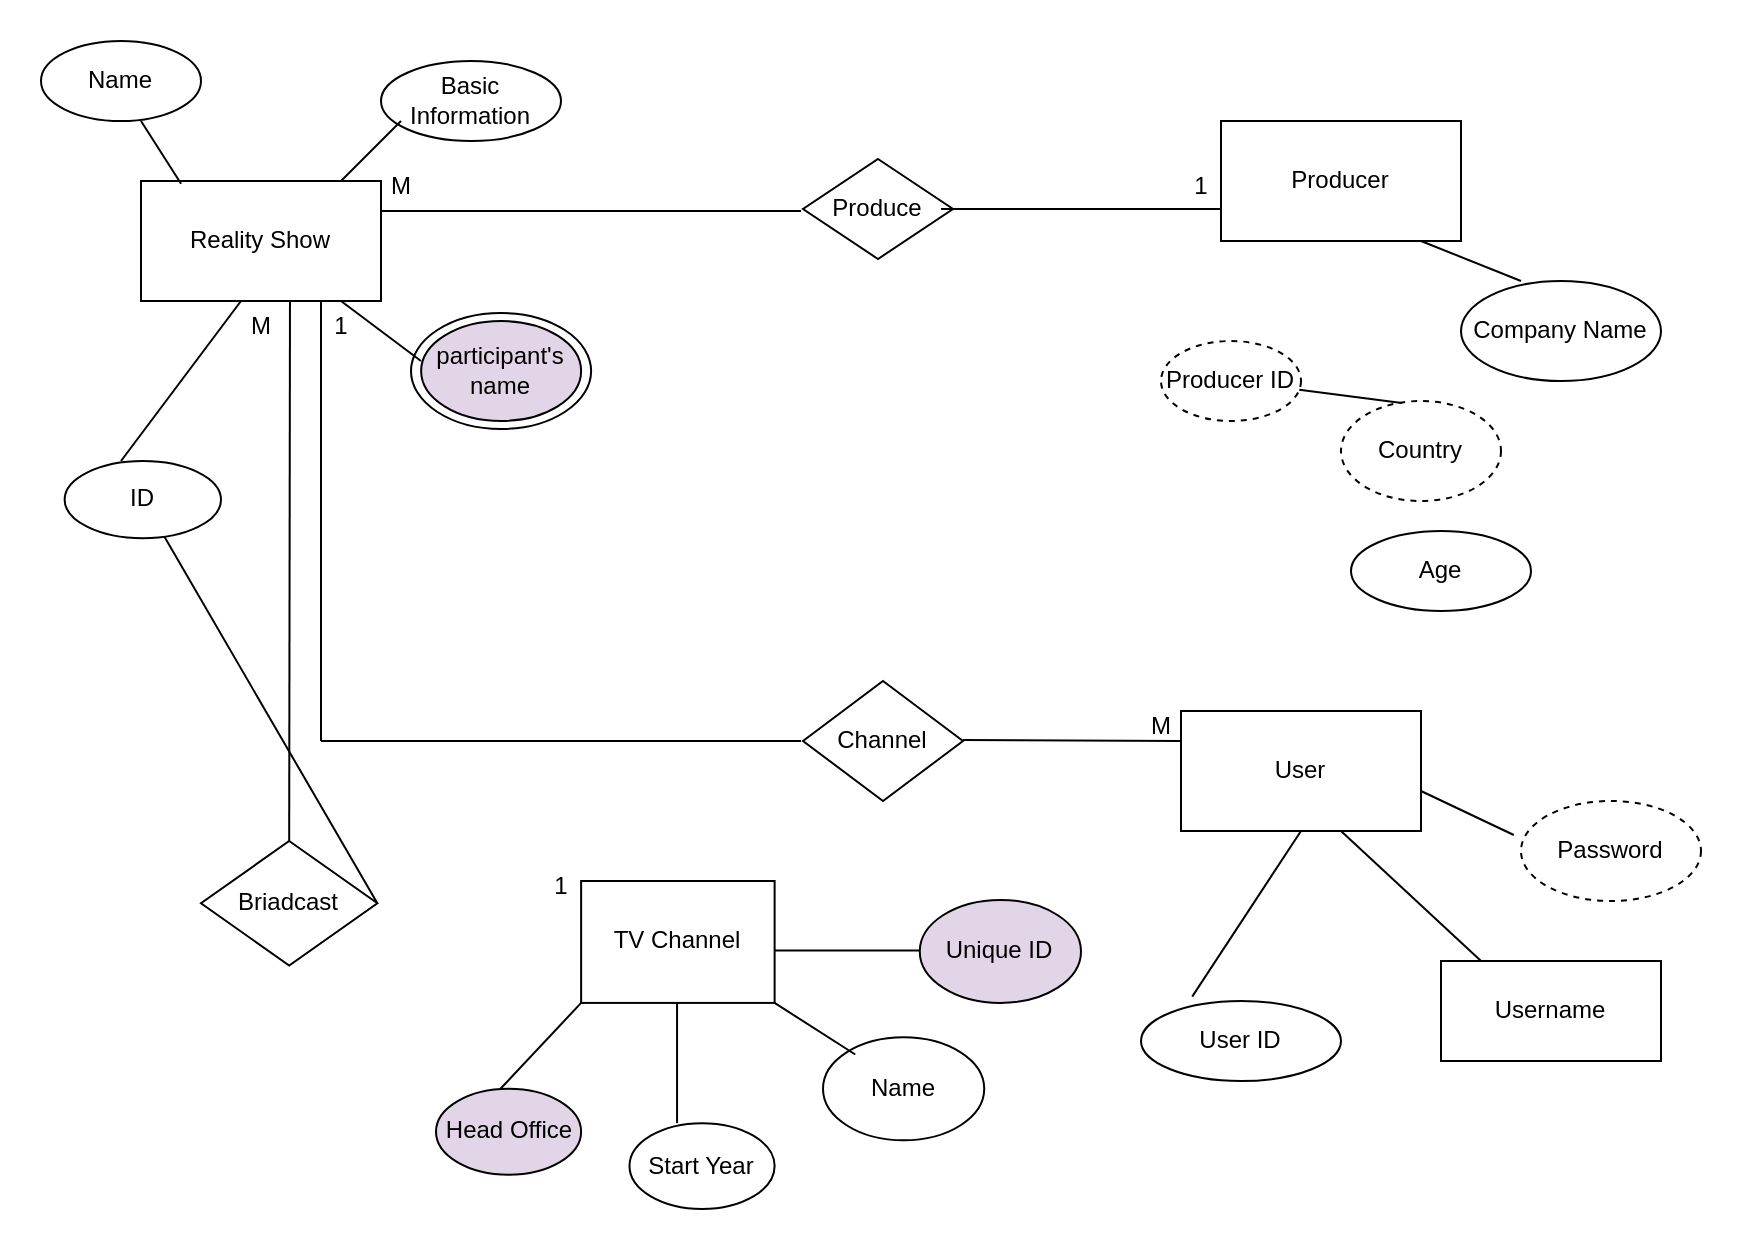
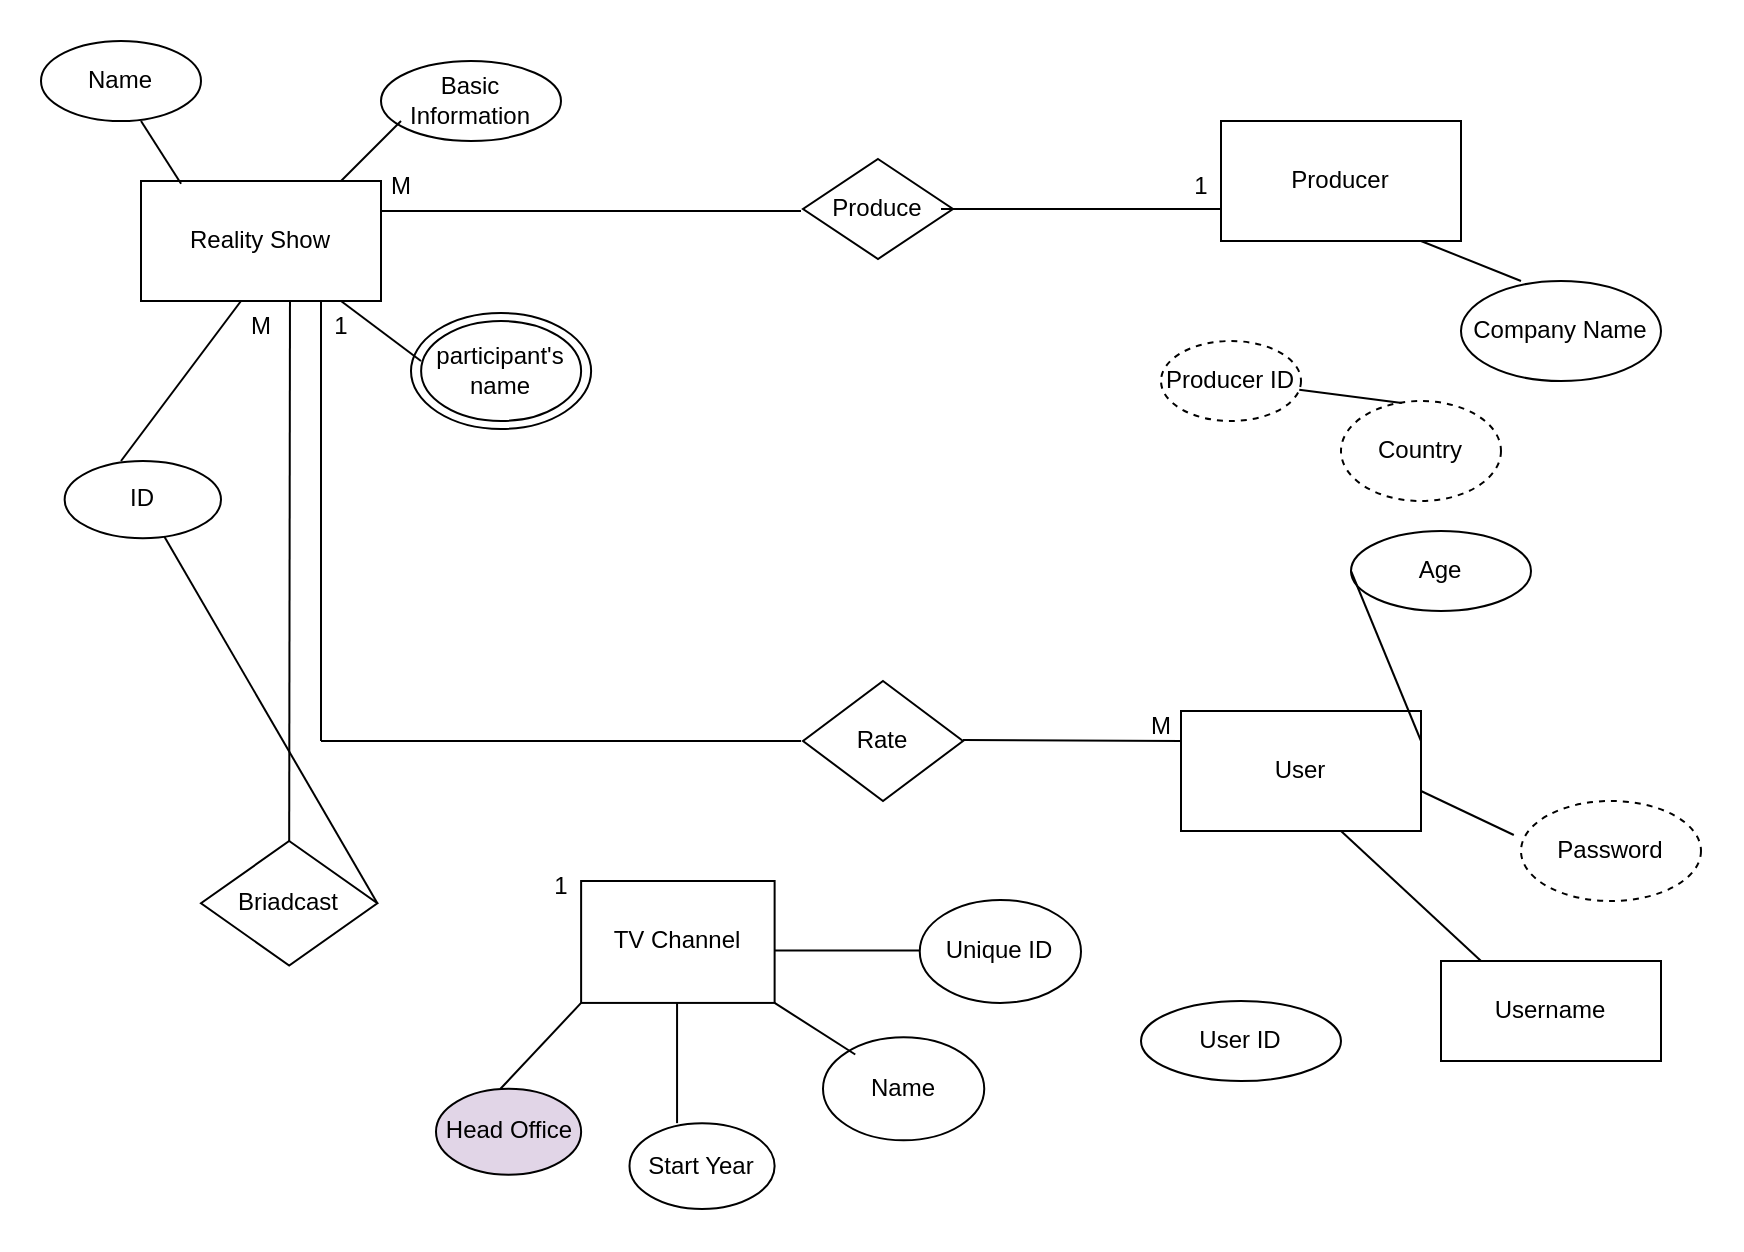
node "participant's name": fillcolor #e1d5e7 -> #ffffff
edge "Age" -- "User": added
node "Channel": label "Channel" -> "Rate"
edge "User" -- "User ID": removed
node "Unique ID": fillcolor #e1d5e7 -> #ffffff
